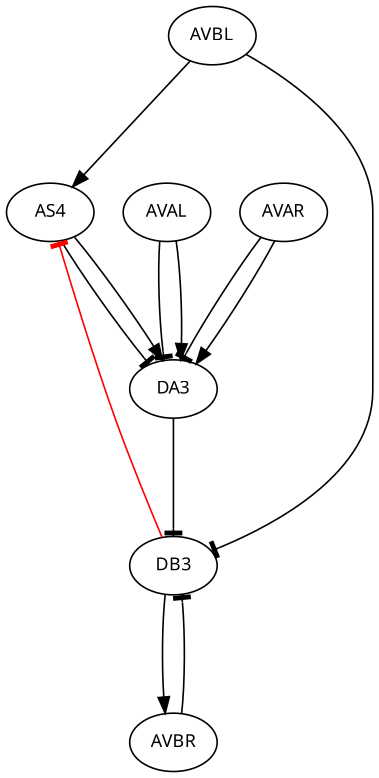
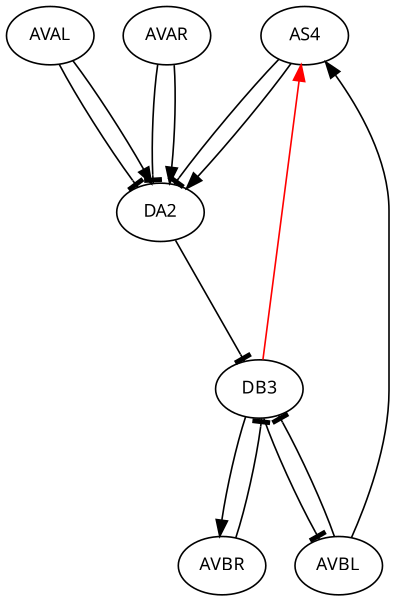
node "DA3": label "DA3" -> "DA2"
edge "DB3" -> "AS4": arrowhead tee -> normal
edge "DB3" -> "AVBL": added
